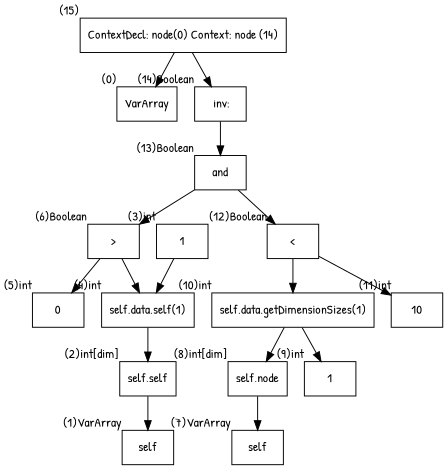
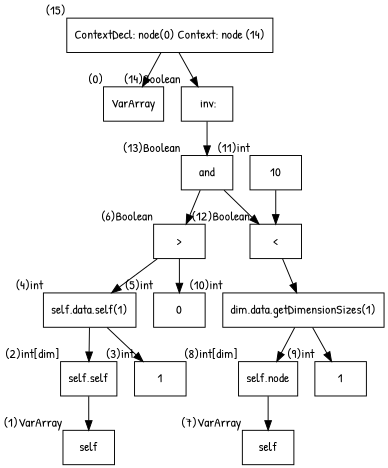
edge "1 (3)int" -> "self.data.self(1) (4)int": reversed
edge "< (12)Boolean" -> "10 (11)int": reversed
node "self.data.getDimensionSizes(1) (10)int": label "self.data.getDimensionSizes(1) (10)int" -> "dim.data.getDimensionSizes(1) (10)int"
